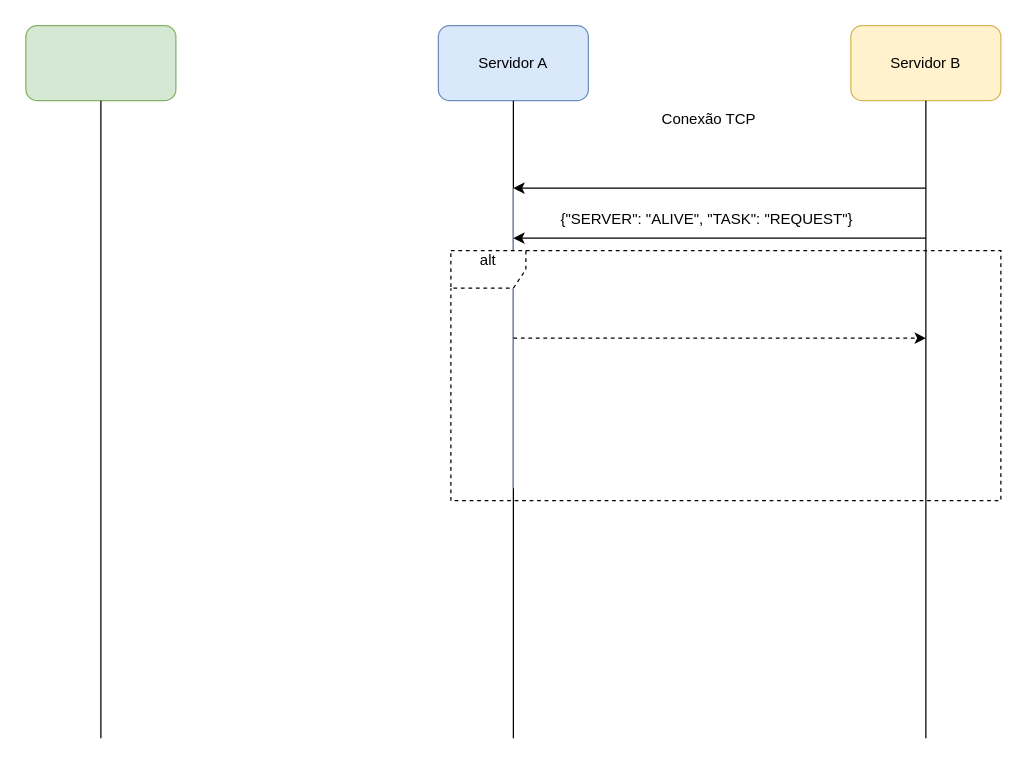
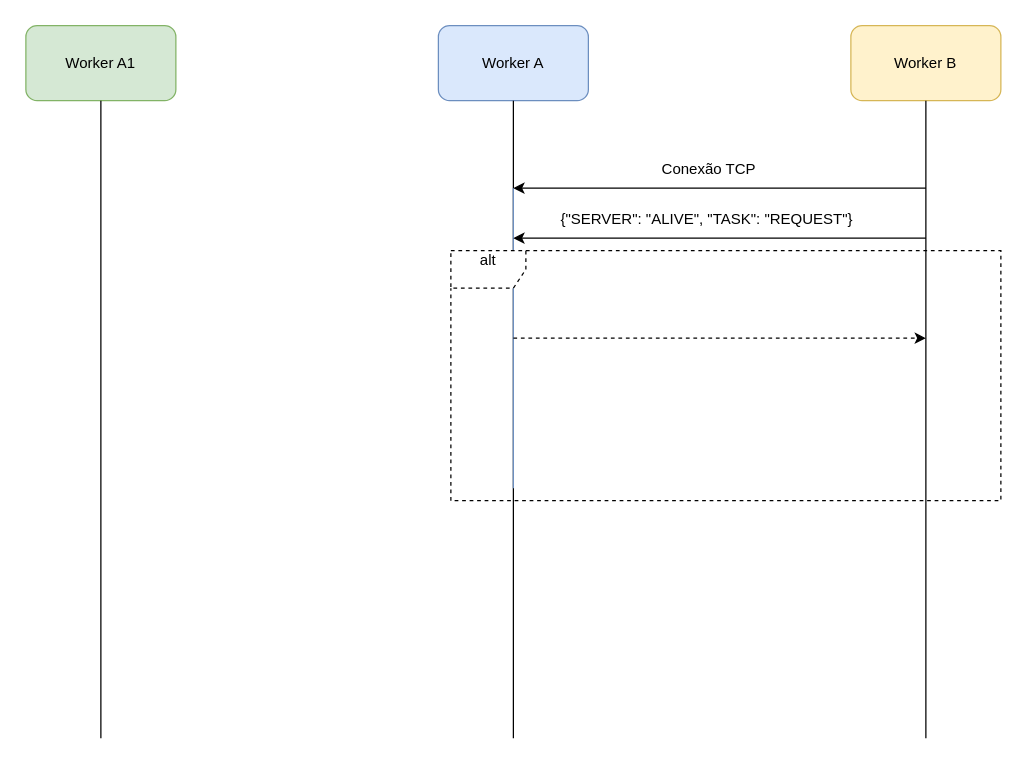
node "Worker A1": added
node "Servidor A": label "Servidor A" -> "Worker A"
node "Servidor B": label "Servidor B" -> "Worker B"
node "Conexão TCP": moved (707, 119) -> (707, 169)
